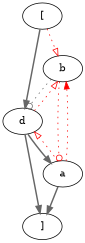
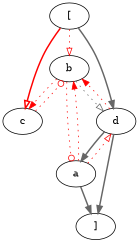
edge "b" -> "d": arrowhead odot -> onormal
edge "d" -> "b": arrowhead onormal -> normal
node "c": added
